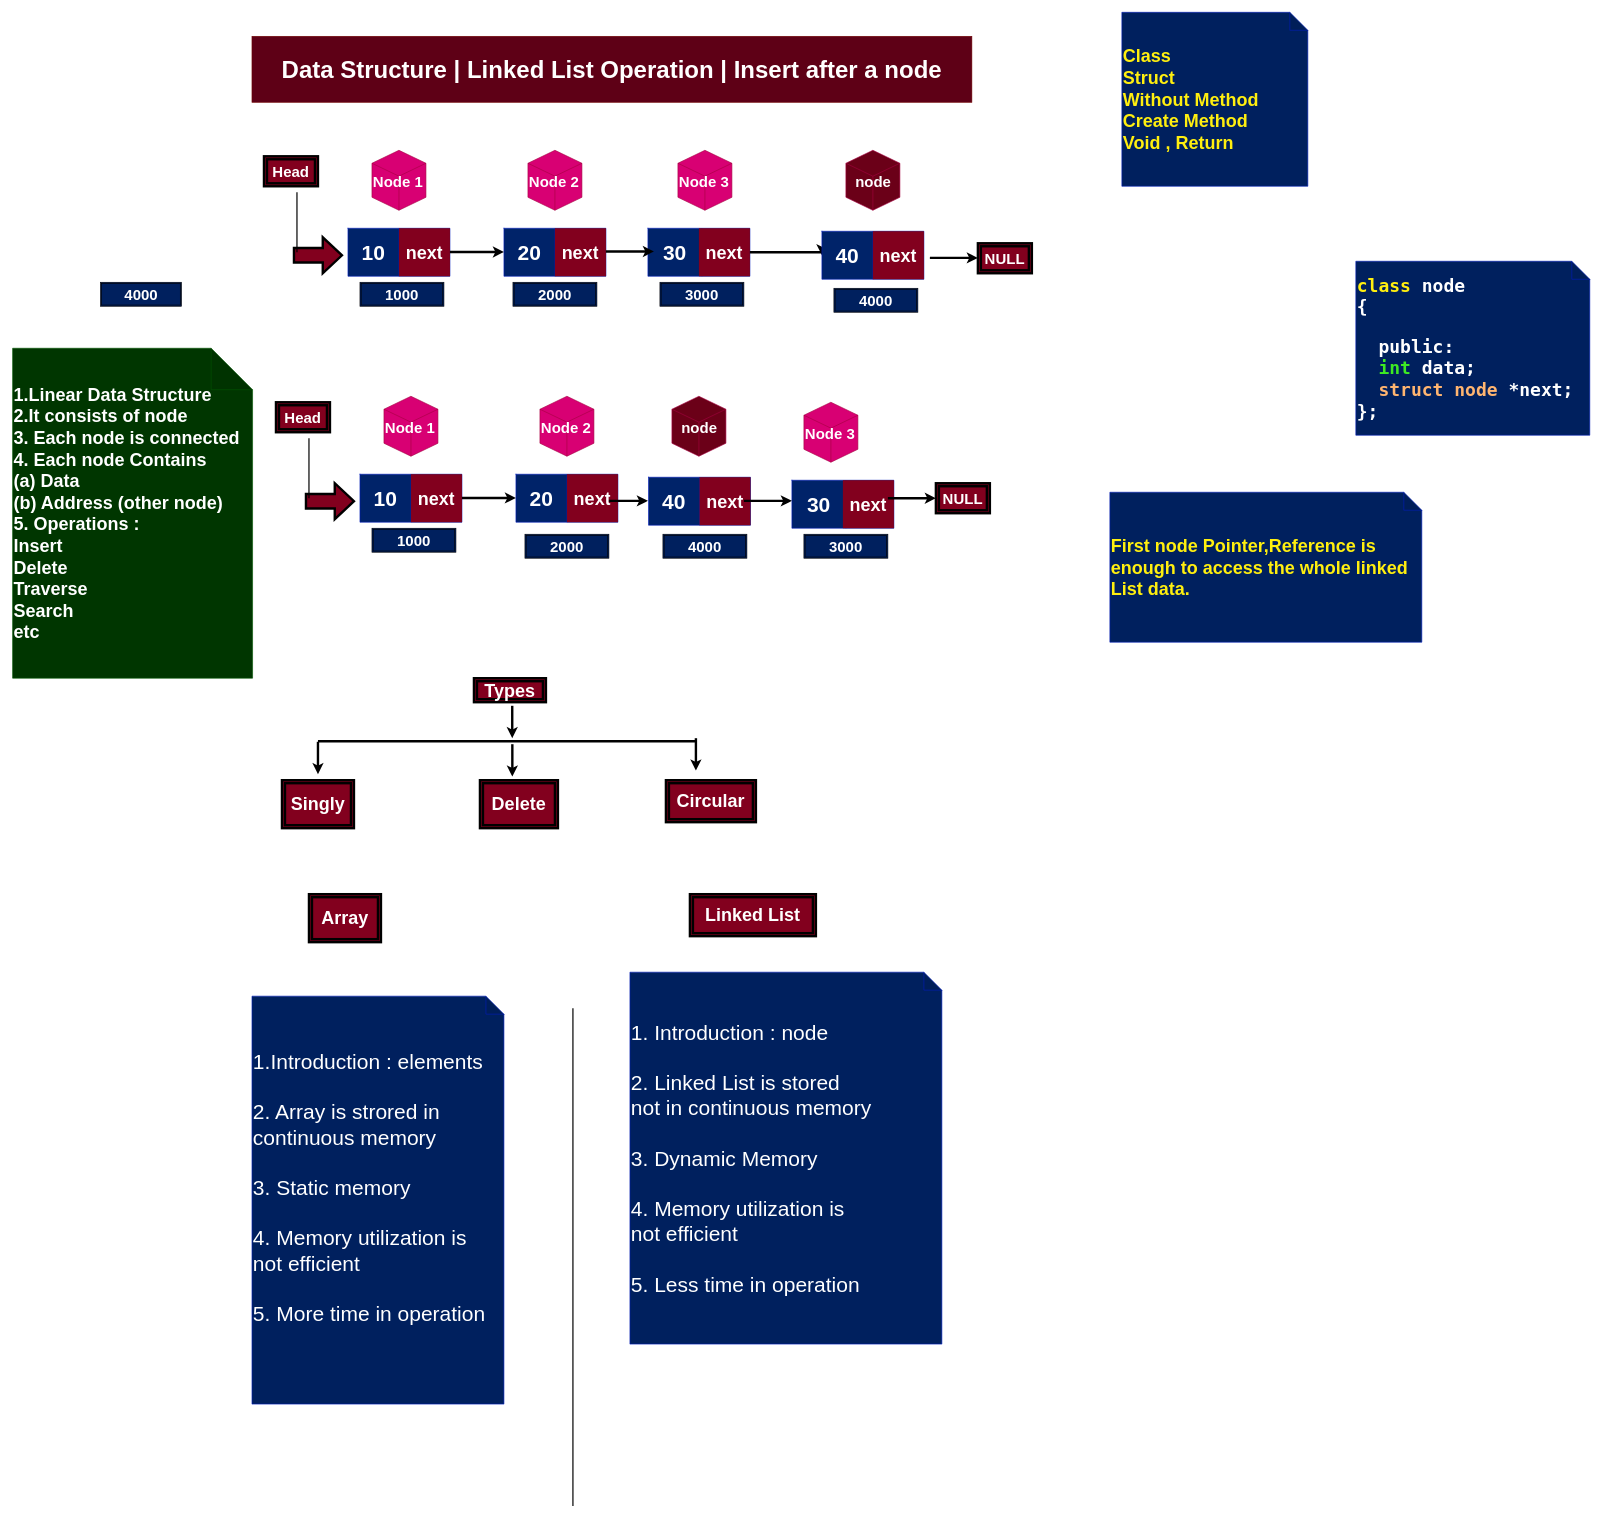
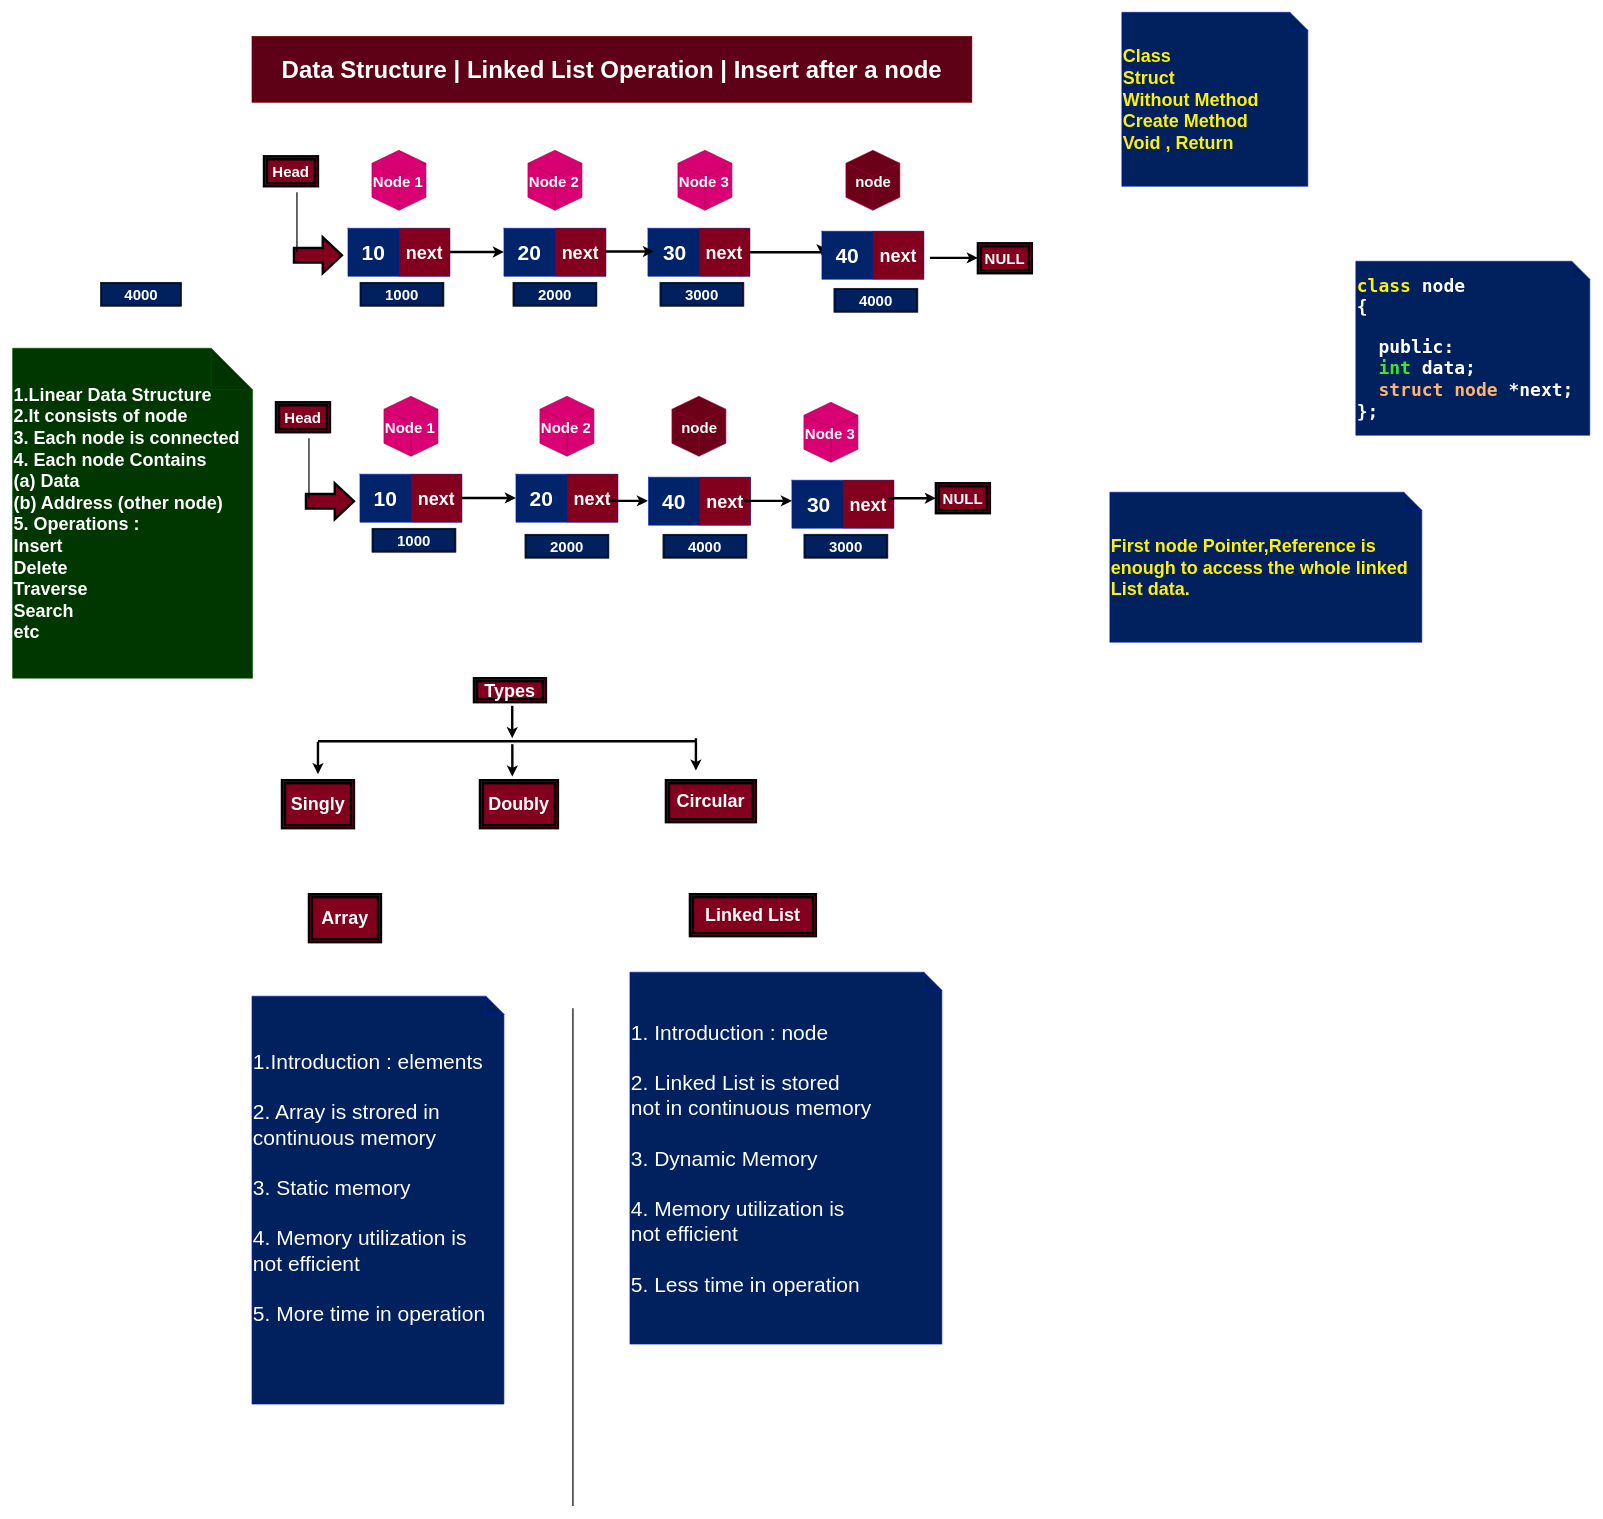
node "Delete": label "Delete" -> "Doubly"
